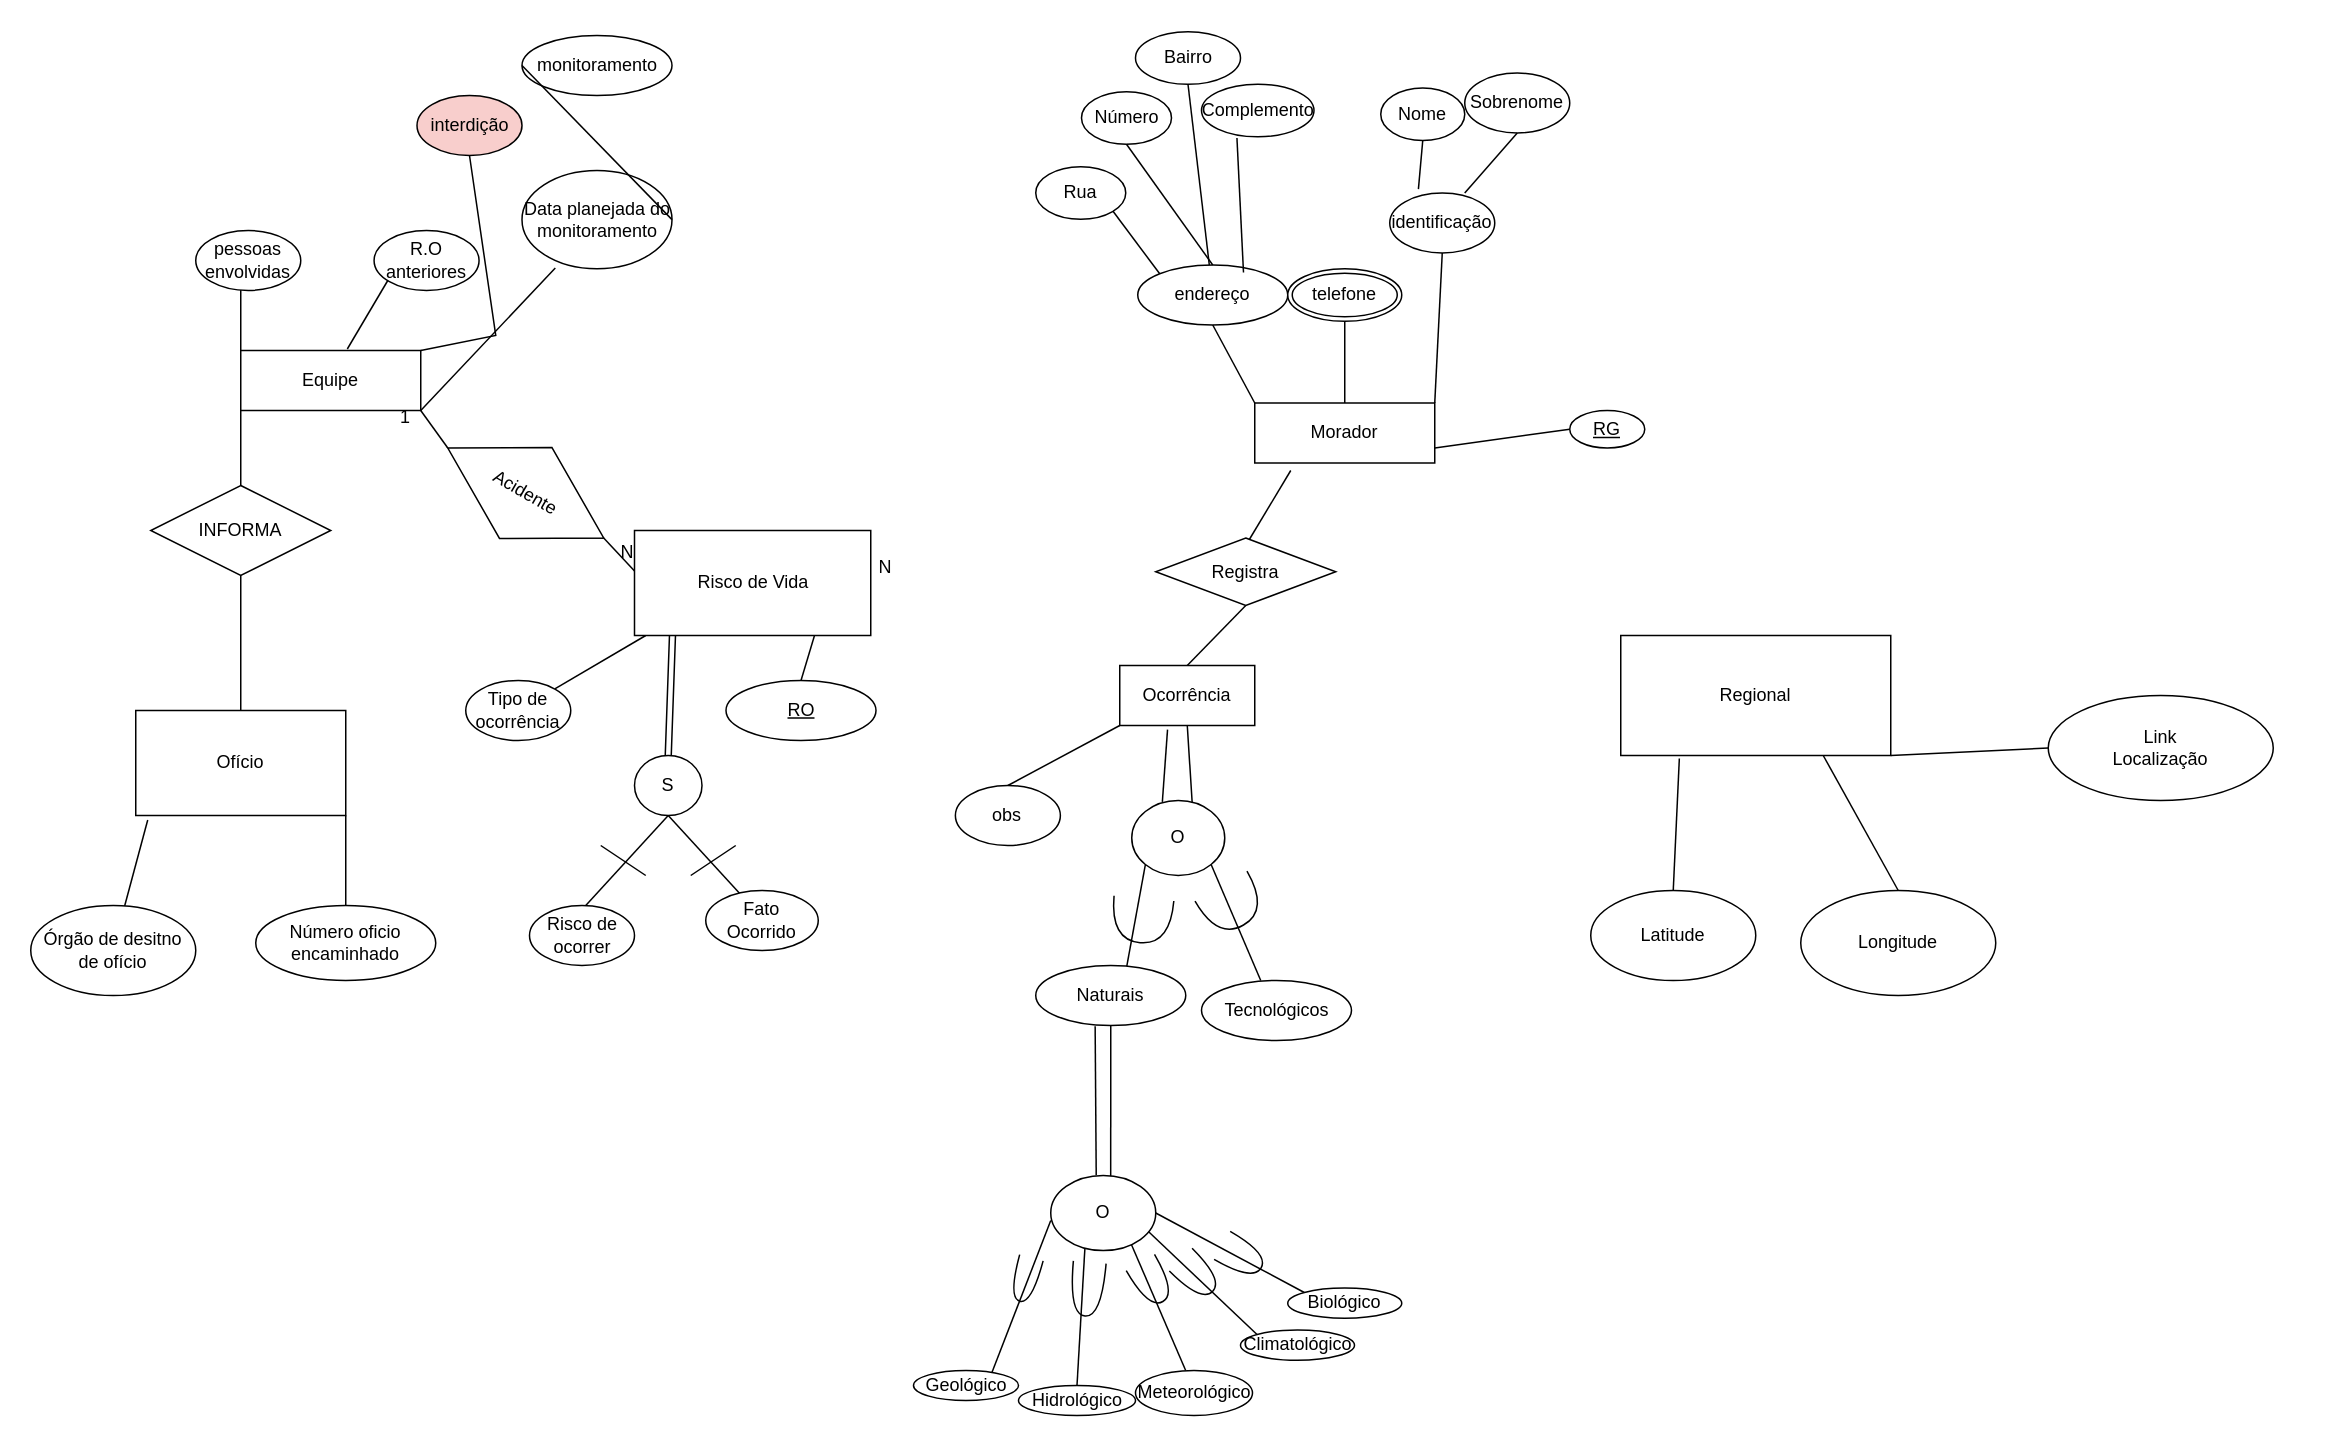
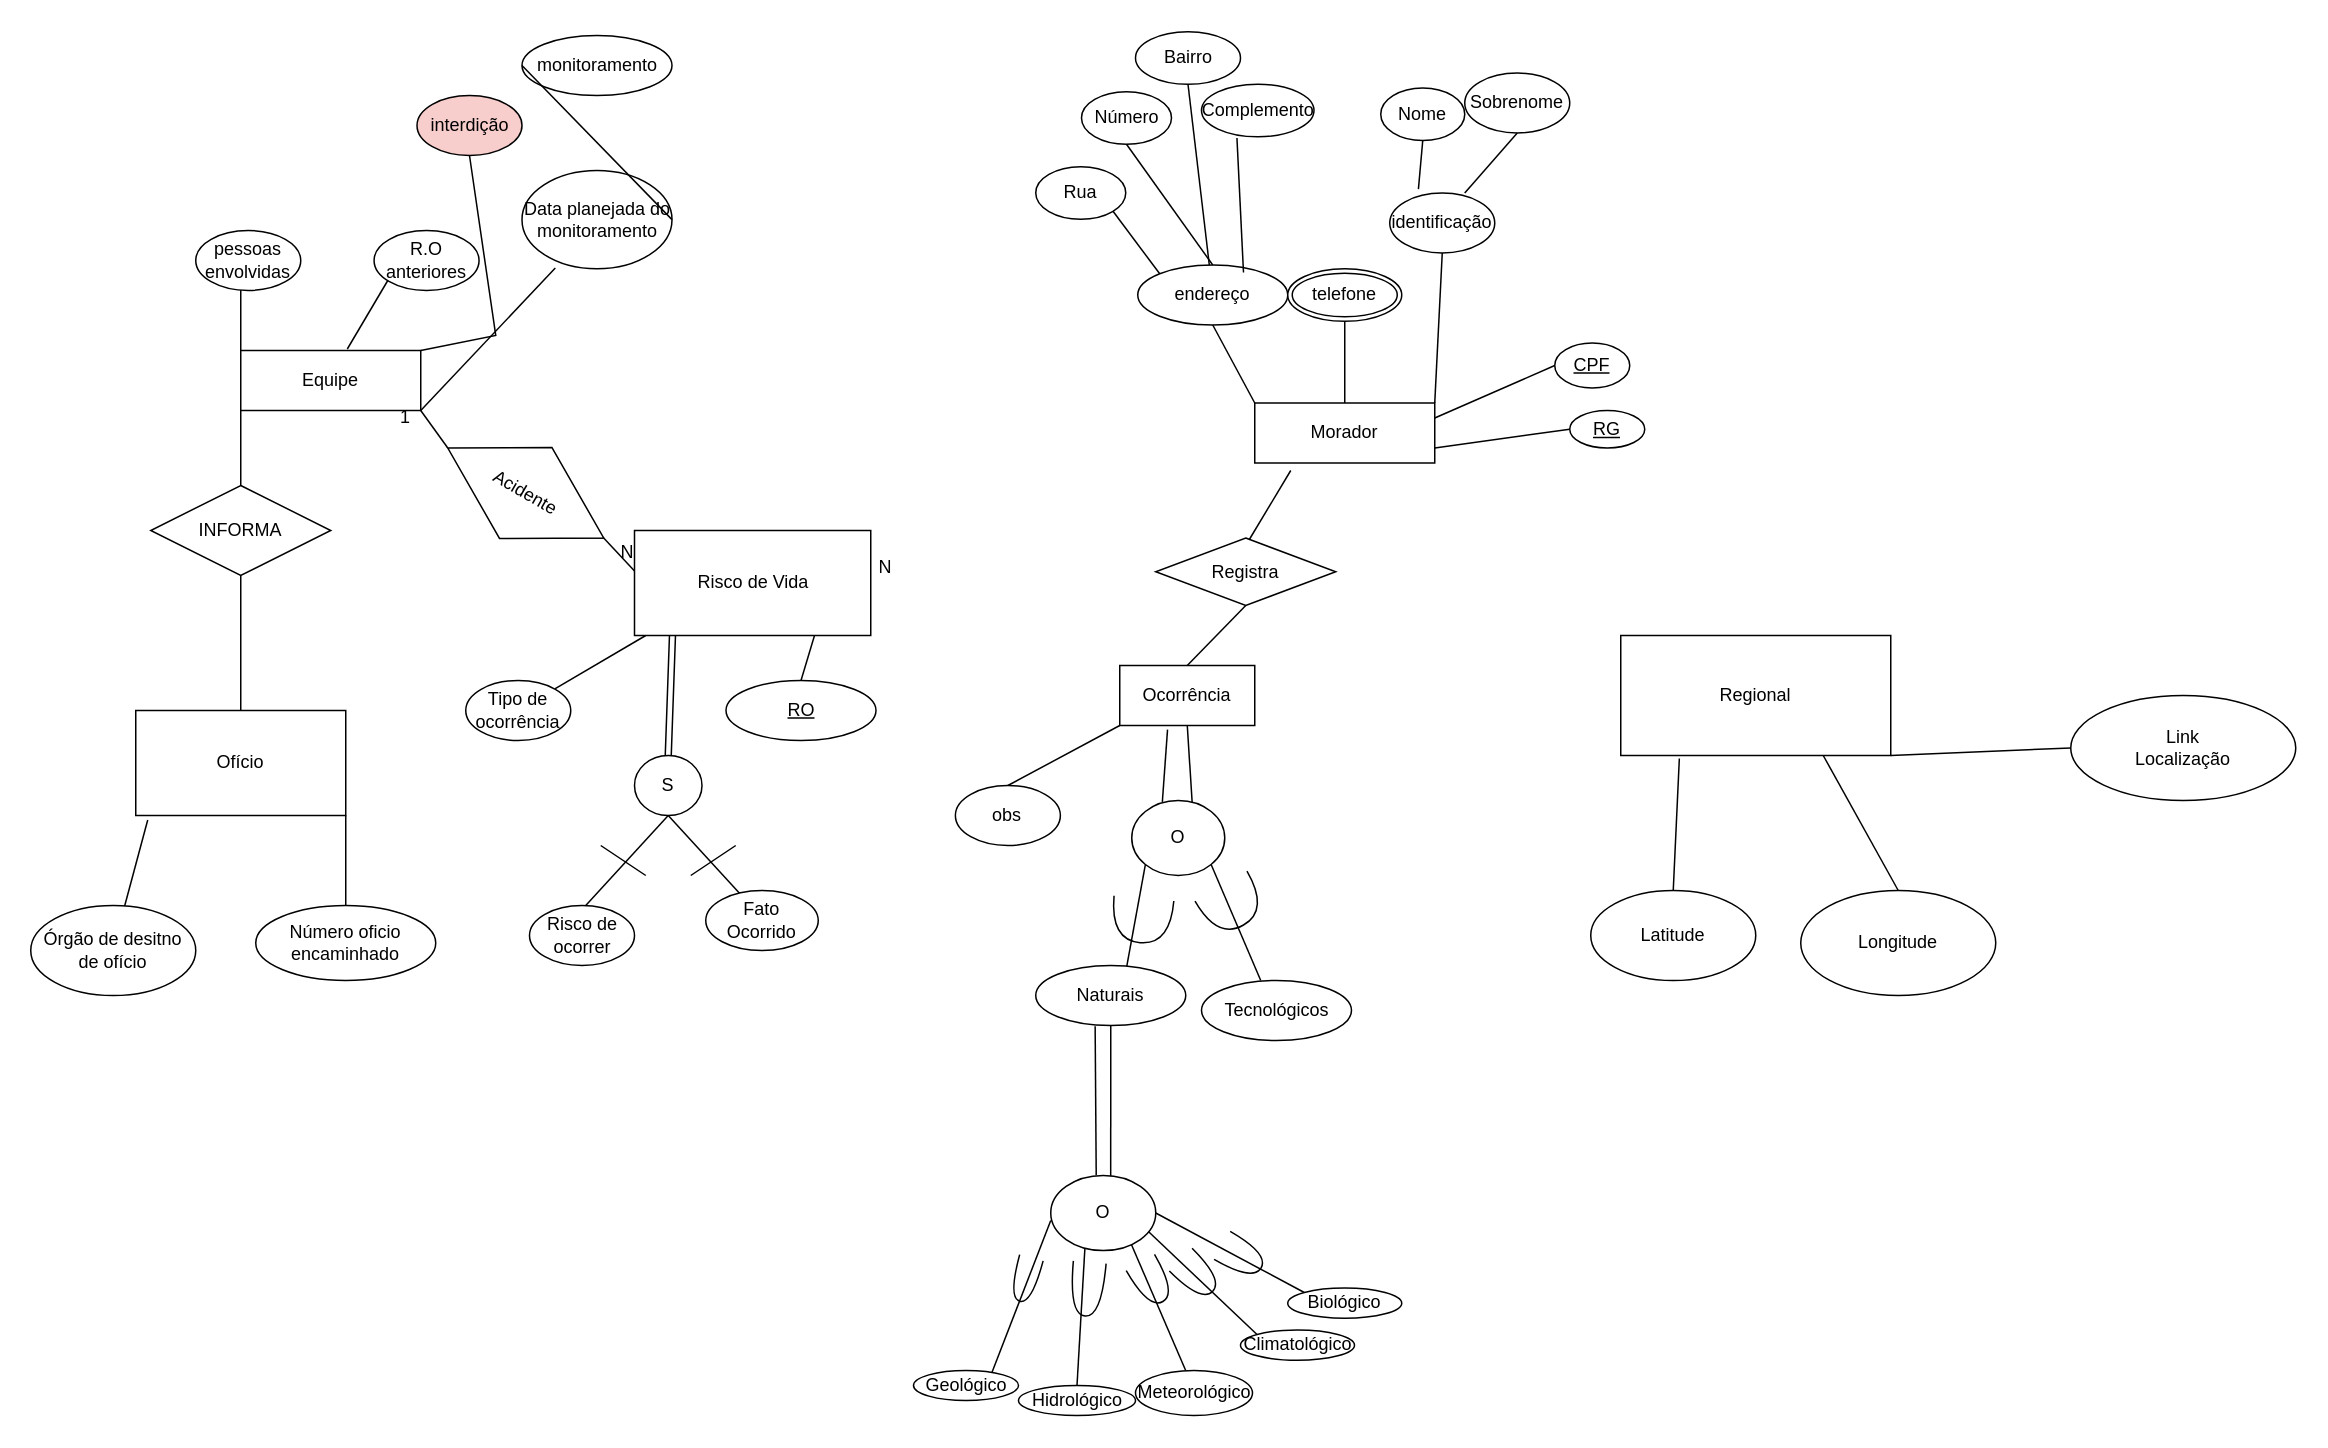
node "CPF": added
edge "CPF" -- "Morador": added
node "Link Localização": moved (2161, 748) -> (2183, 748)
